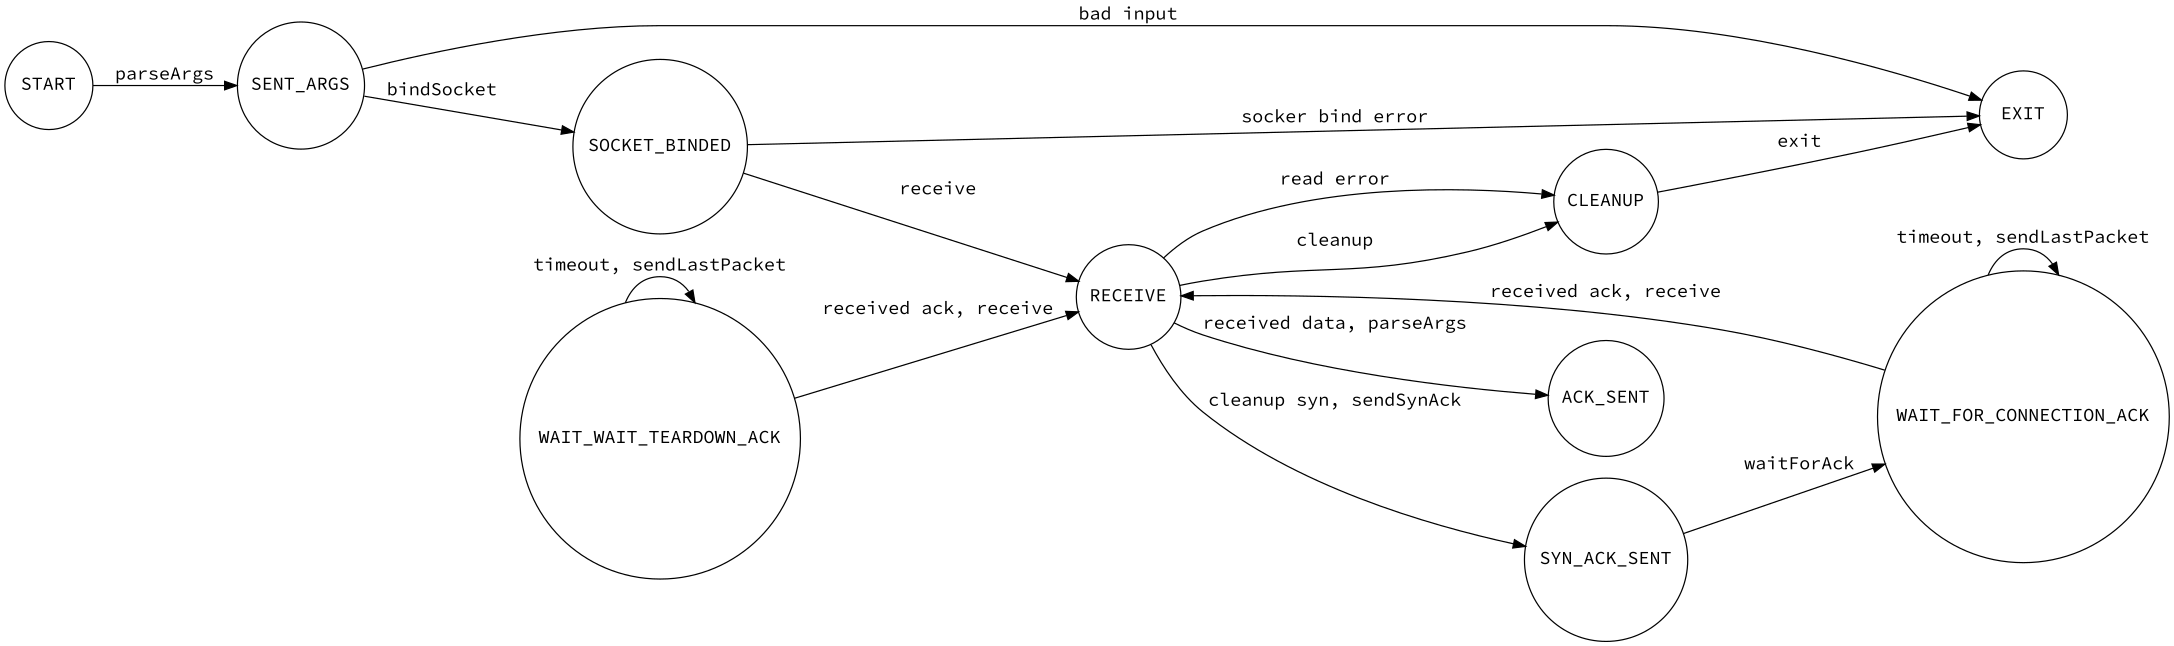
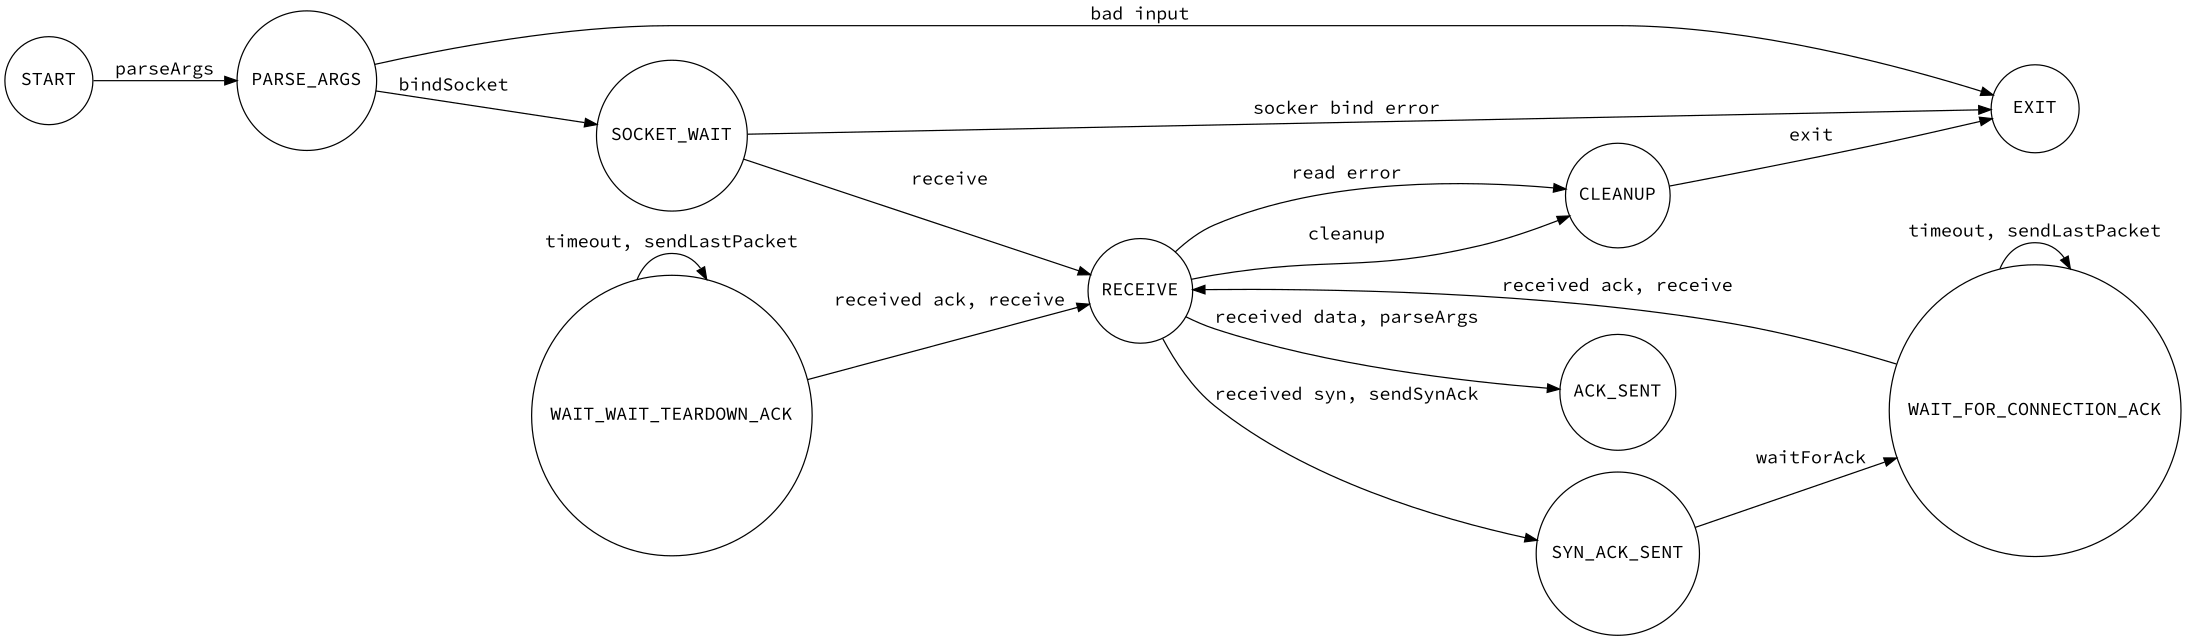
node "SENT_ARGS": label "SENT_ARGS" -> "PARSE_ARGS"
node "SOCKET_BINDED": label "SOCKET_BINDED" -> "SOCKET_WAIT"
edge "RECEIVE" -> "SYN_ACK_SENT": label "cleanup syn, sendSynAck" -> "received syn, sendSynAck"
